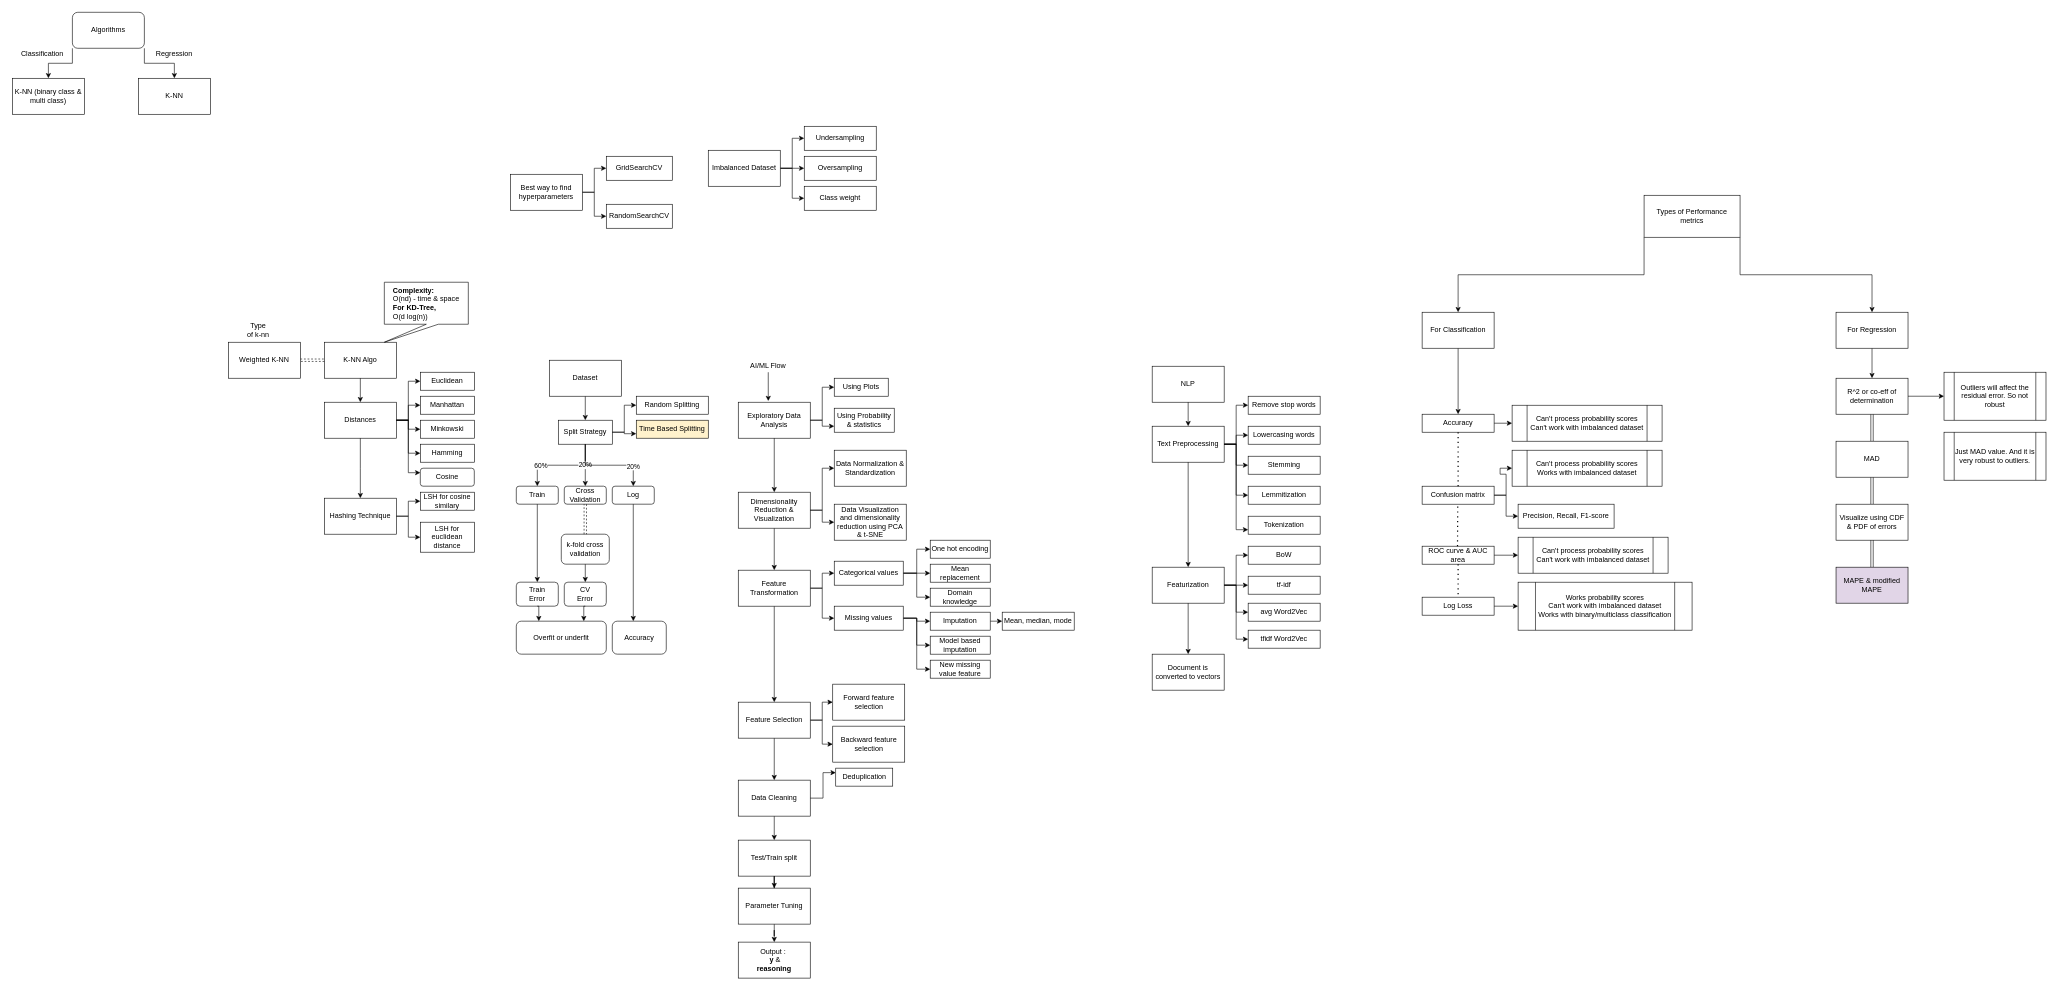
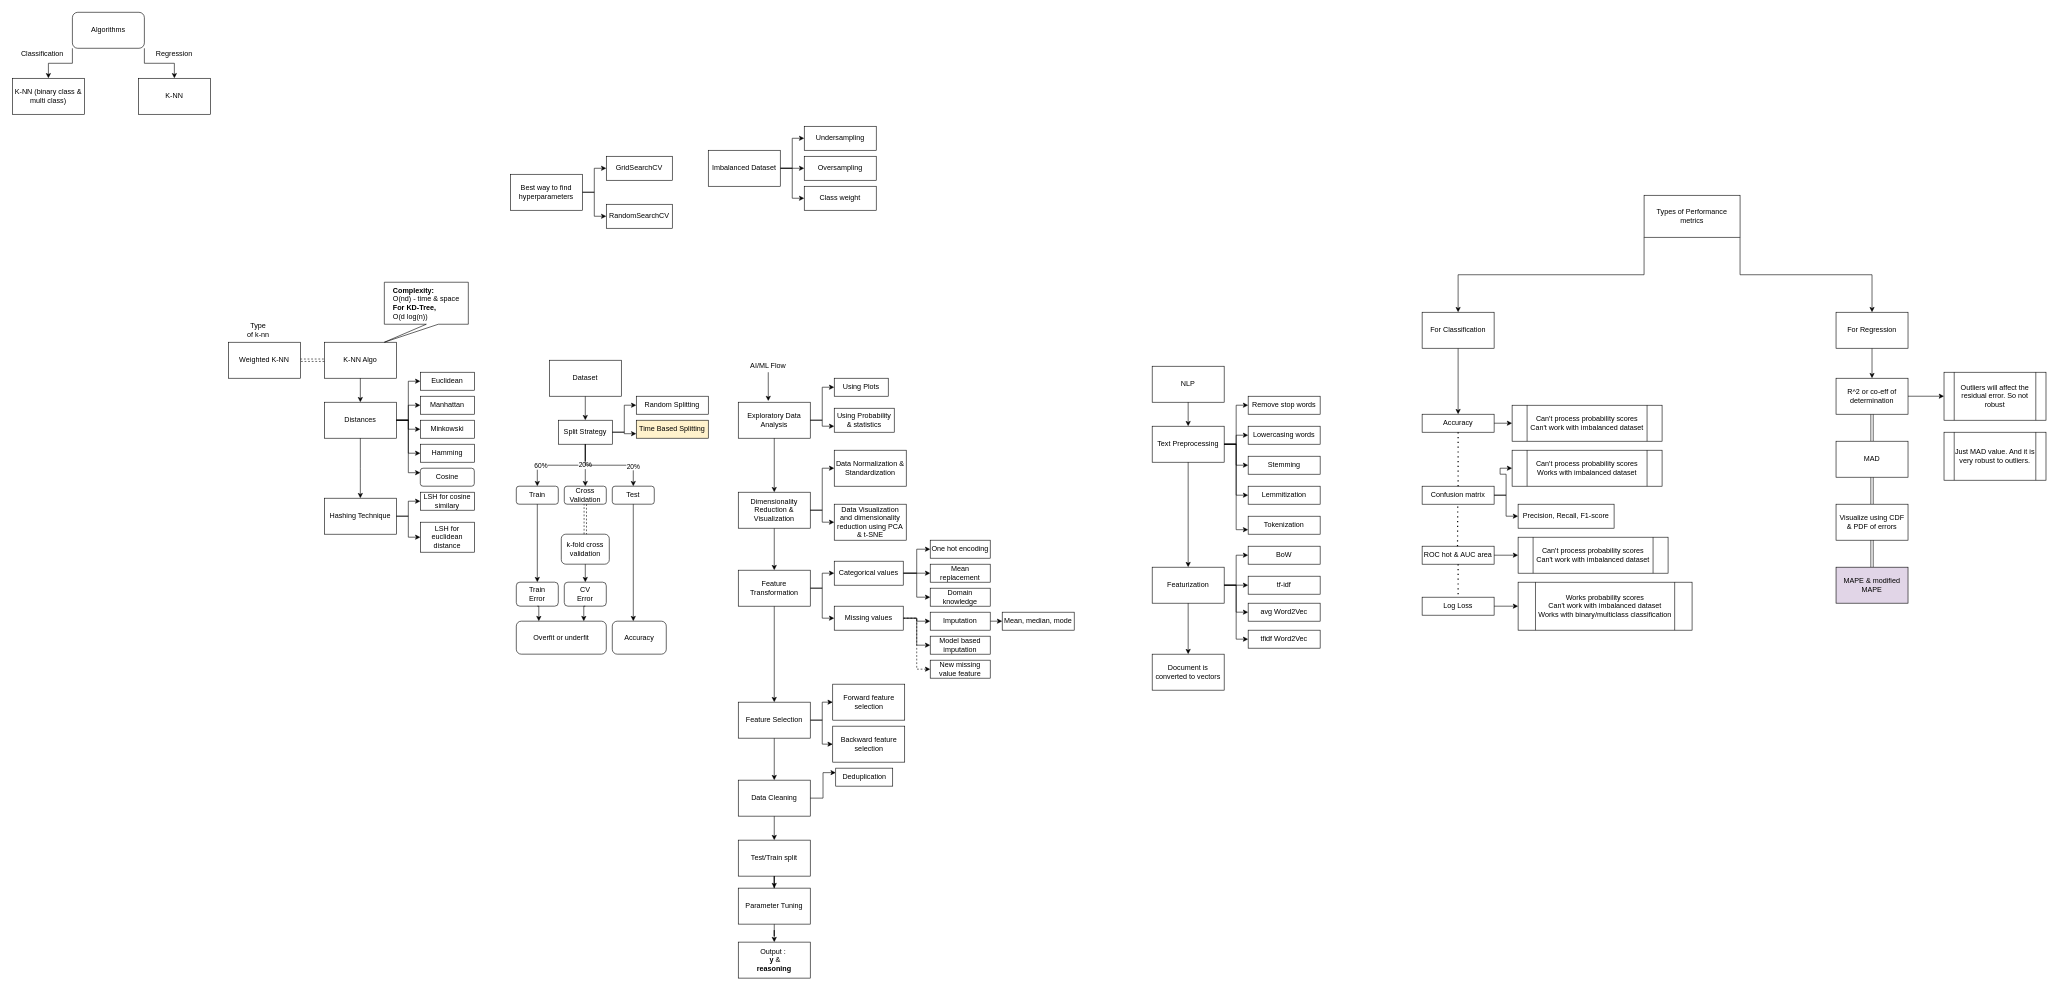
node "Log": label "Log" -> "Test"
node "ROC curve & AUC area": label "ROC curve & AUC area" -> "ROC hot & AUC area"
edge "Missing values" -> "New missing value feature": style solid -> dashed
